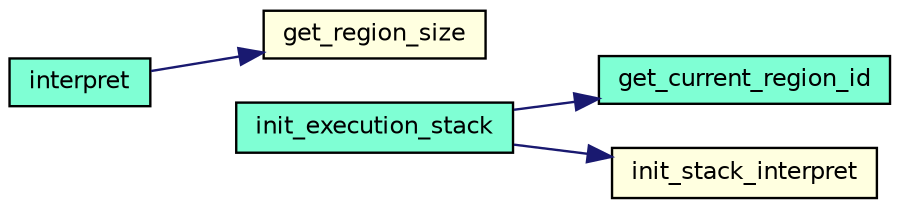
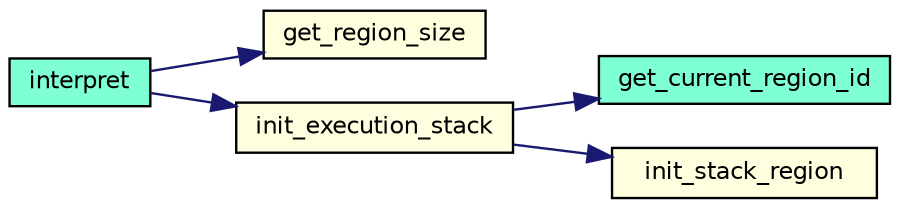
edge "interpret" -> "init_execution_stack": added
node "init_execution_stack": fillcolor aquamarine -> lightyellow
node "init_stack_interpret": label "init_stack_interpret" -> "init_stack_region"
